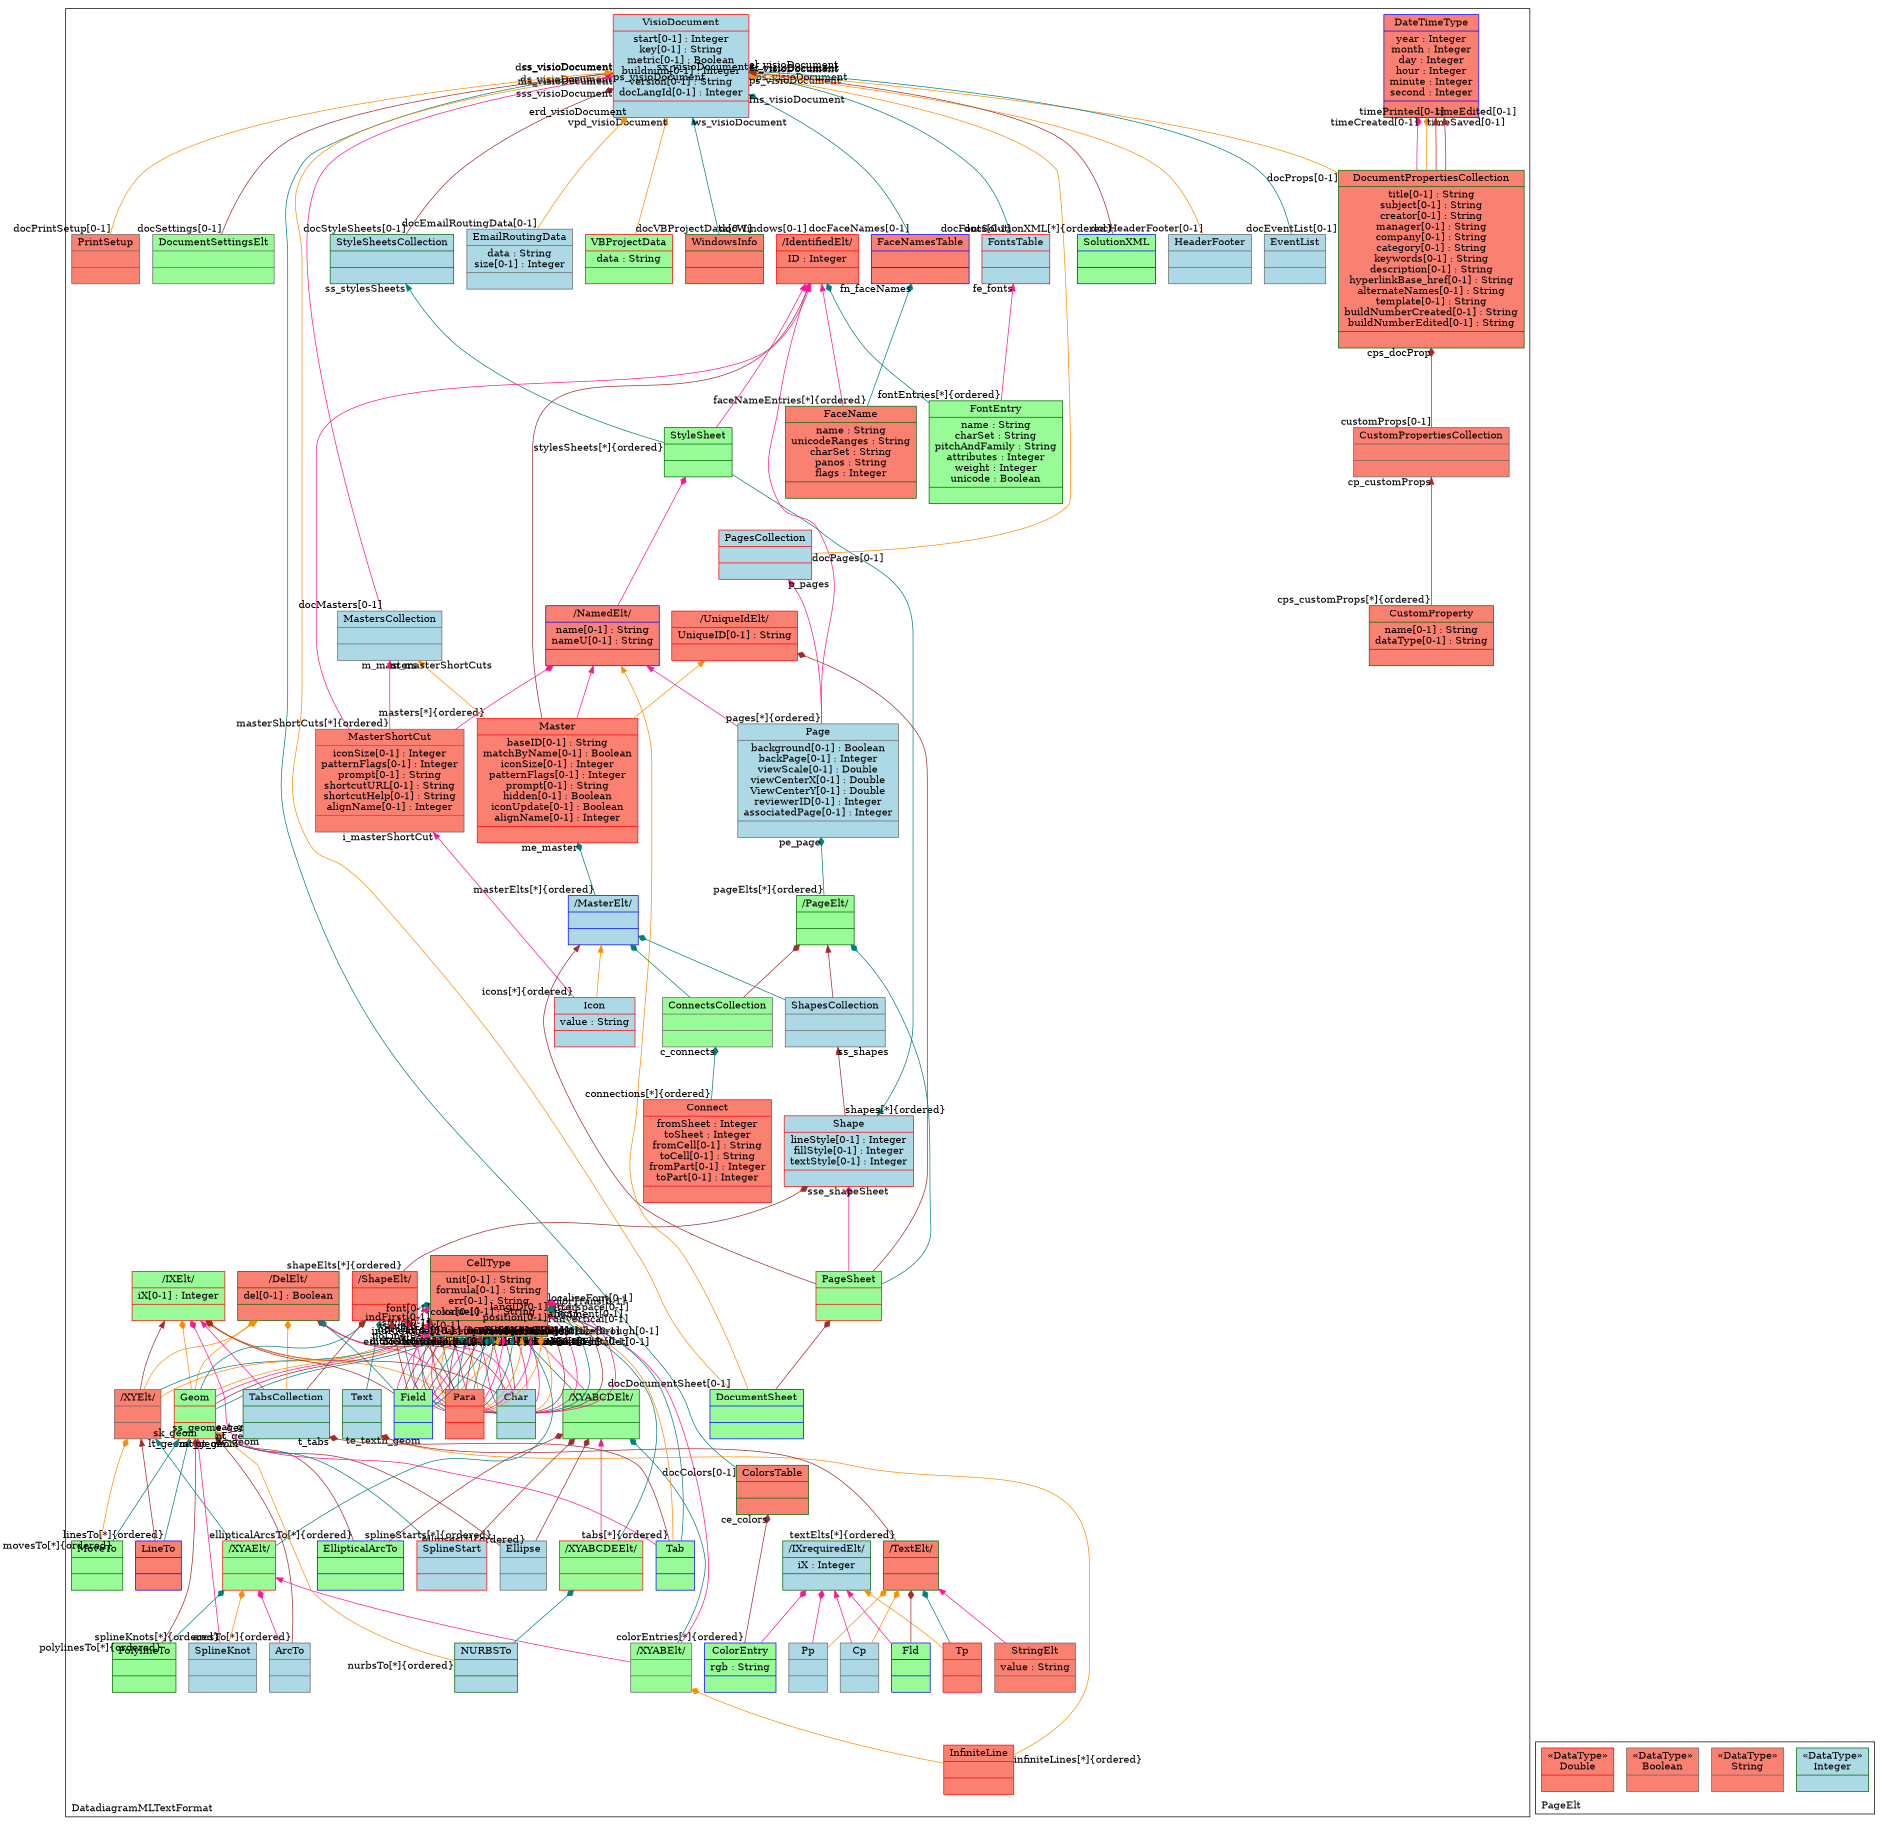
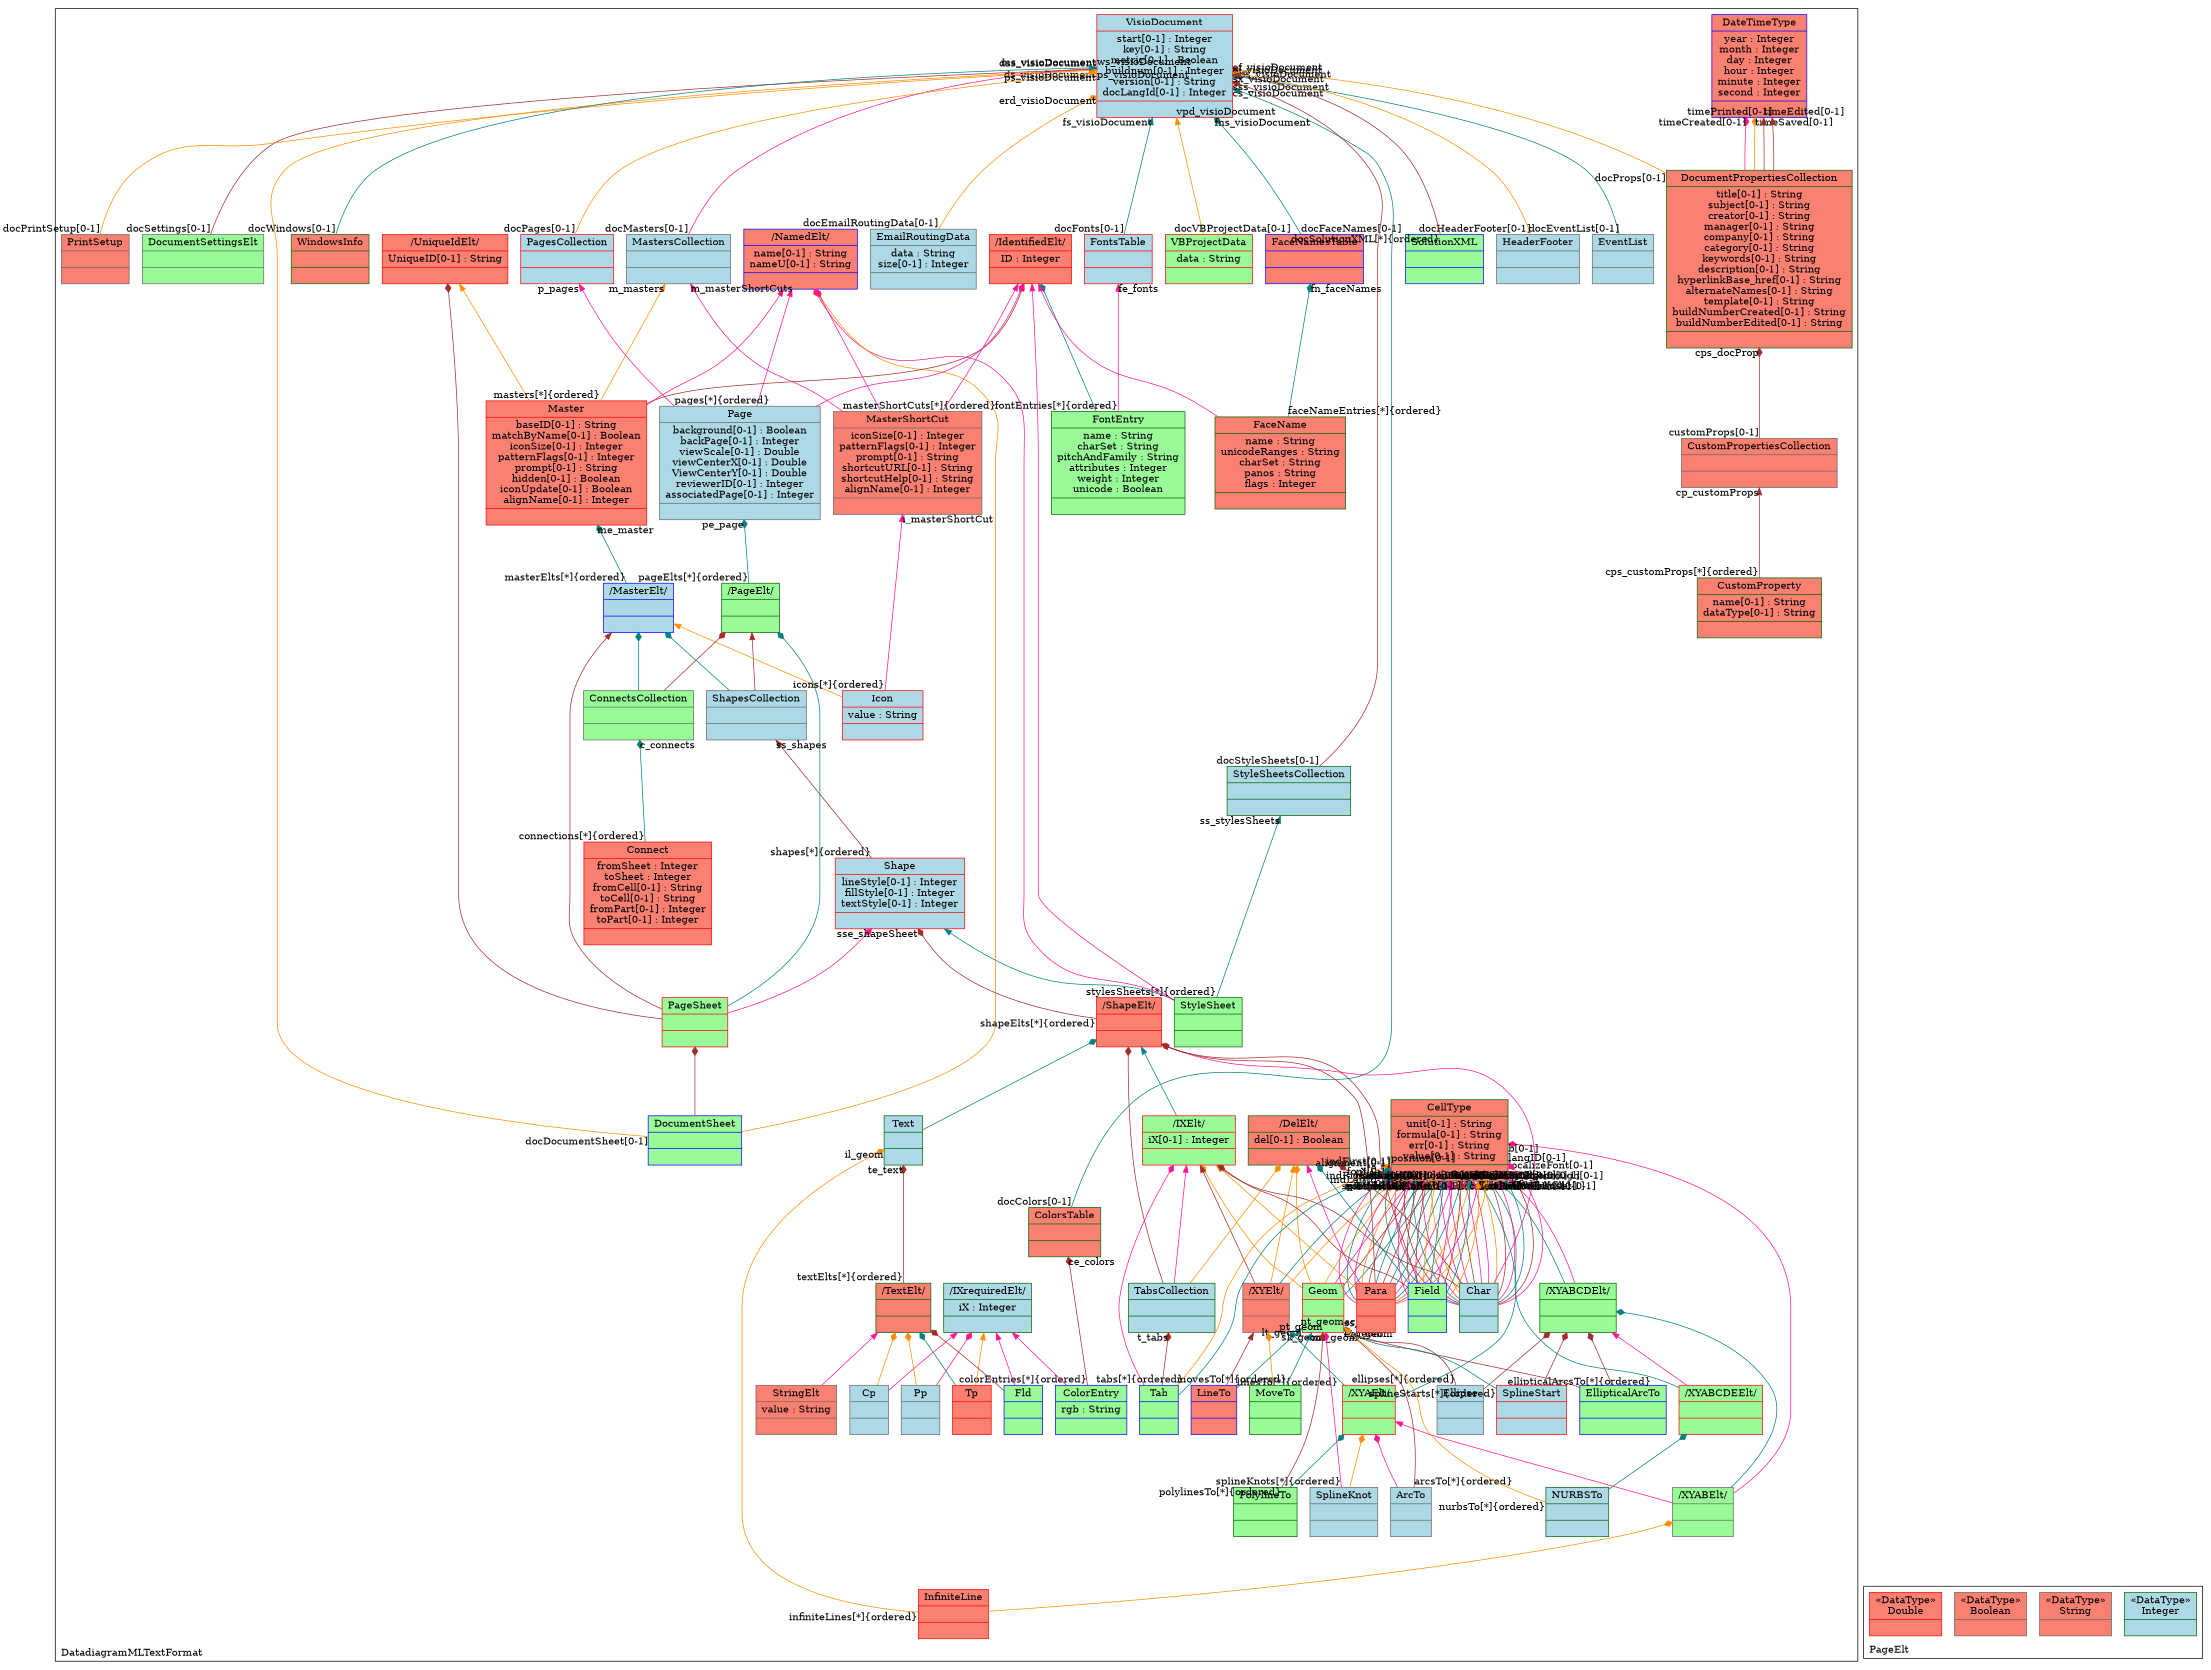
edge "/NamedElt/" -> "StyleSheet": reversed
edge "Geom" -> "/ShapeElt/": now "/IXElt/" -> "/ShapeElt/"
edge "ColorEntry" -> "/IXrequiredElt/": arrowhead diamond -> normal
